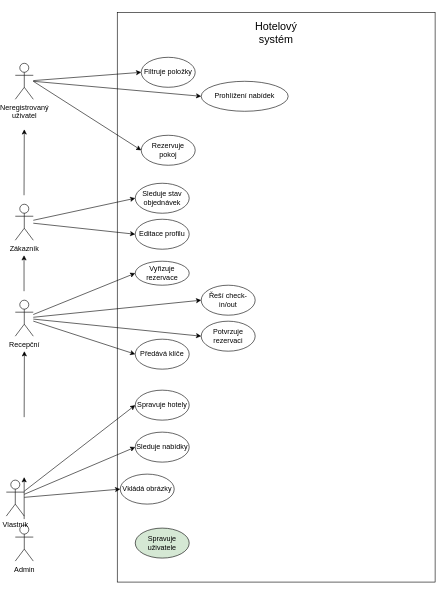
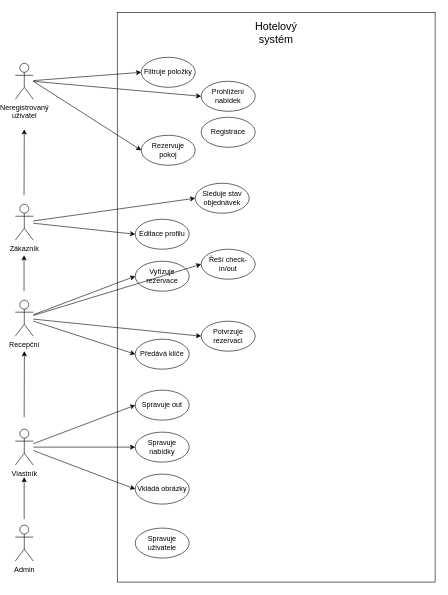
node "Prohlížení nabídek": size 87x30 -> 54x30
node "Registrace": added
node "Sleduje stav objednávek": moved (162, 198) -> (222, 198)
node "Vyřizuje rezervace": size 54x24 -> 54x30
node "Řeší check-in/out": moved (228, 300) -> (228, 264)
node "Spravuje hotely": label "Spravuje hotely" -> "Spravuje out"
node "Sleduje nabídky": label "Sleduje nabídky" -> "Spravuje nabídky"
node "Vkládá obrázky": moved (147, 489) -> (162, 489)
node "Vlastník": moved (15, 498) -> (24, 447)
node "Spravuje uživatele": fillcolor #d5e8d4 -> #ffffff
